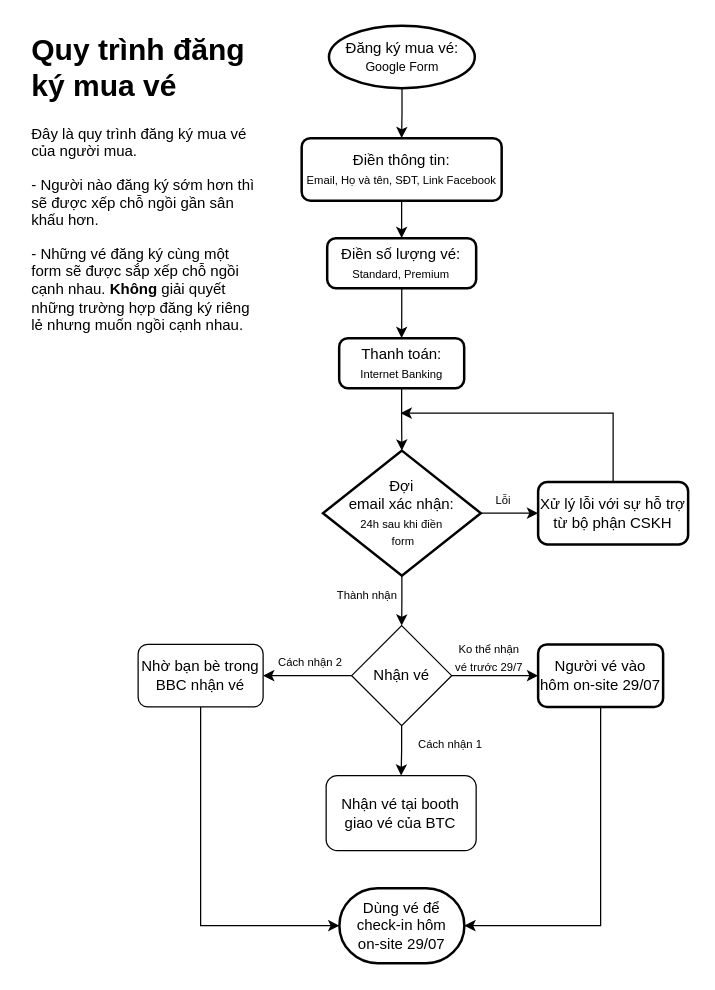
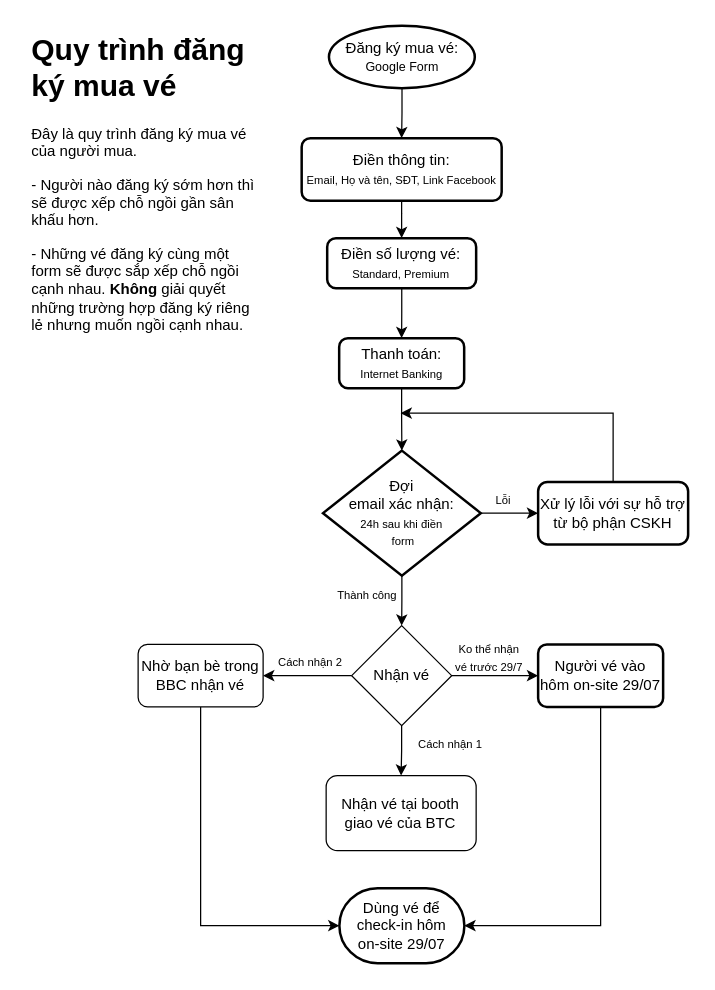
node "Thành nhận": label "Thành nhận" -> "Thành công"
